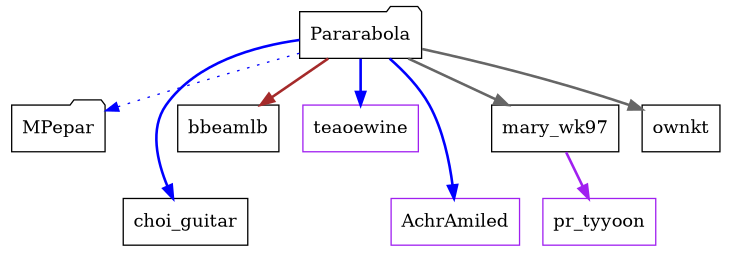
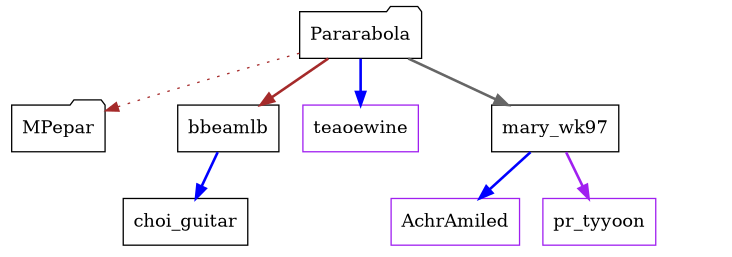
edge "Pararabola" -> "choi_guitar": now "bbeamlb" -> "choi_guitar"
edge "Pararabola" -> "MPepar": color blue -> brown
edge "Pararabola" -> "AchrAmiled": now "mary_wk97" -> "AchrAmiled"
node "ownkt": removed
